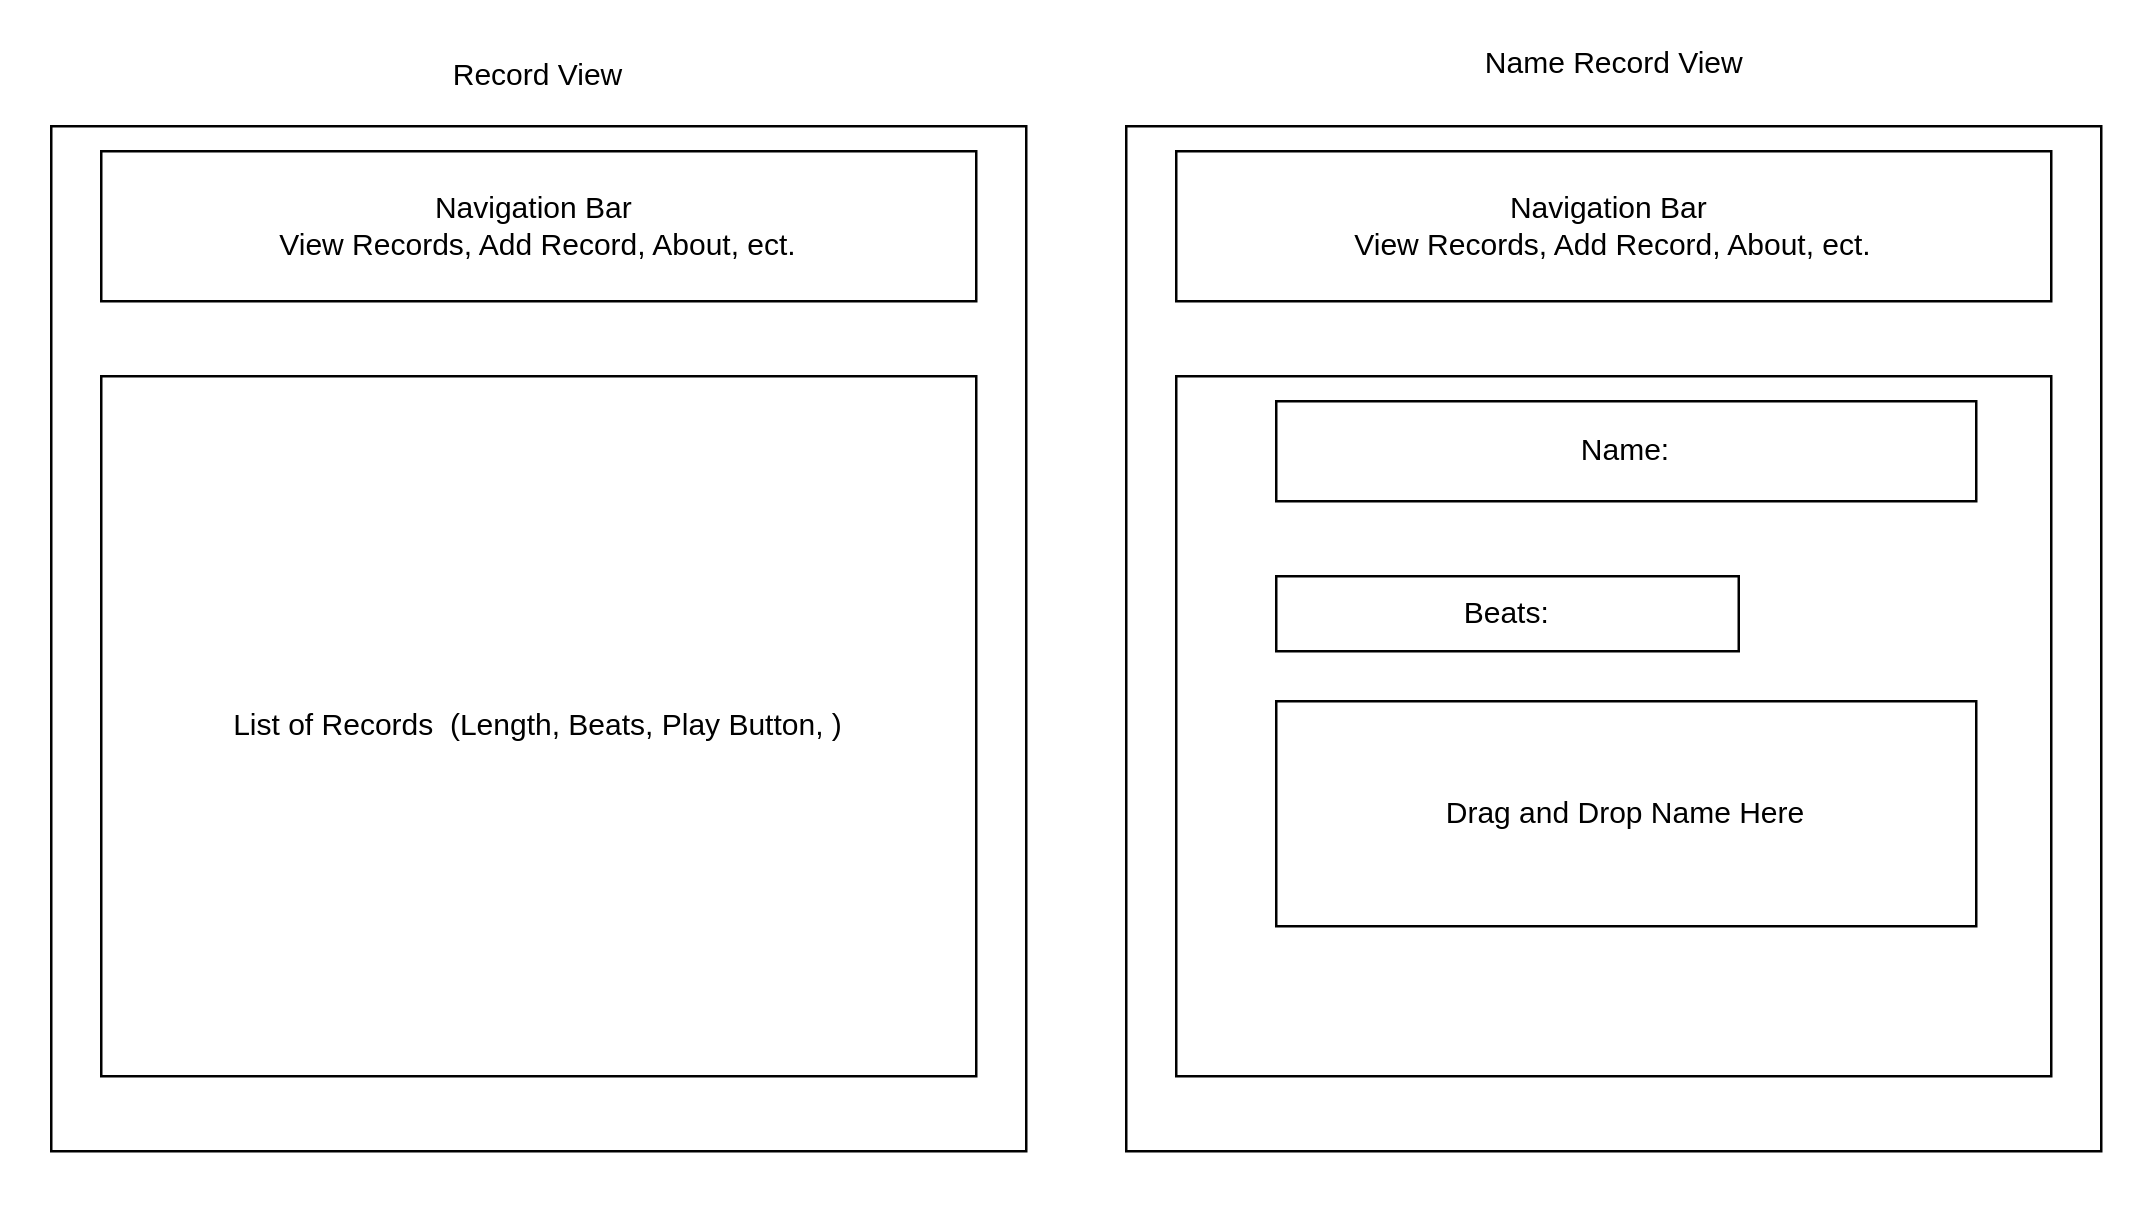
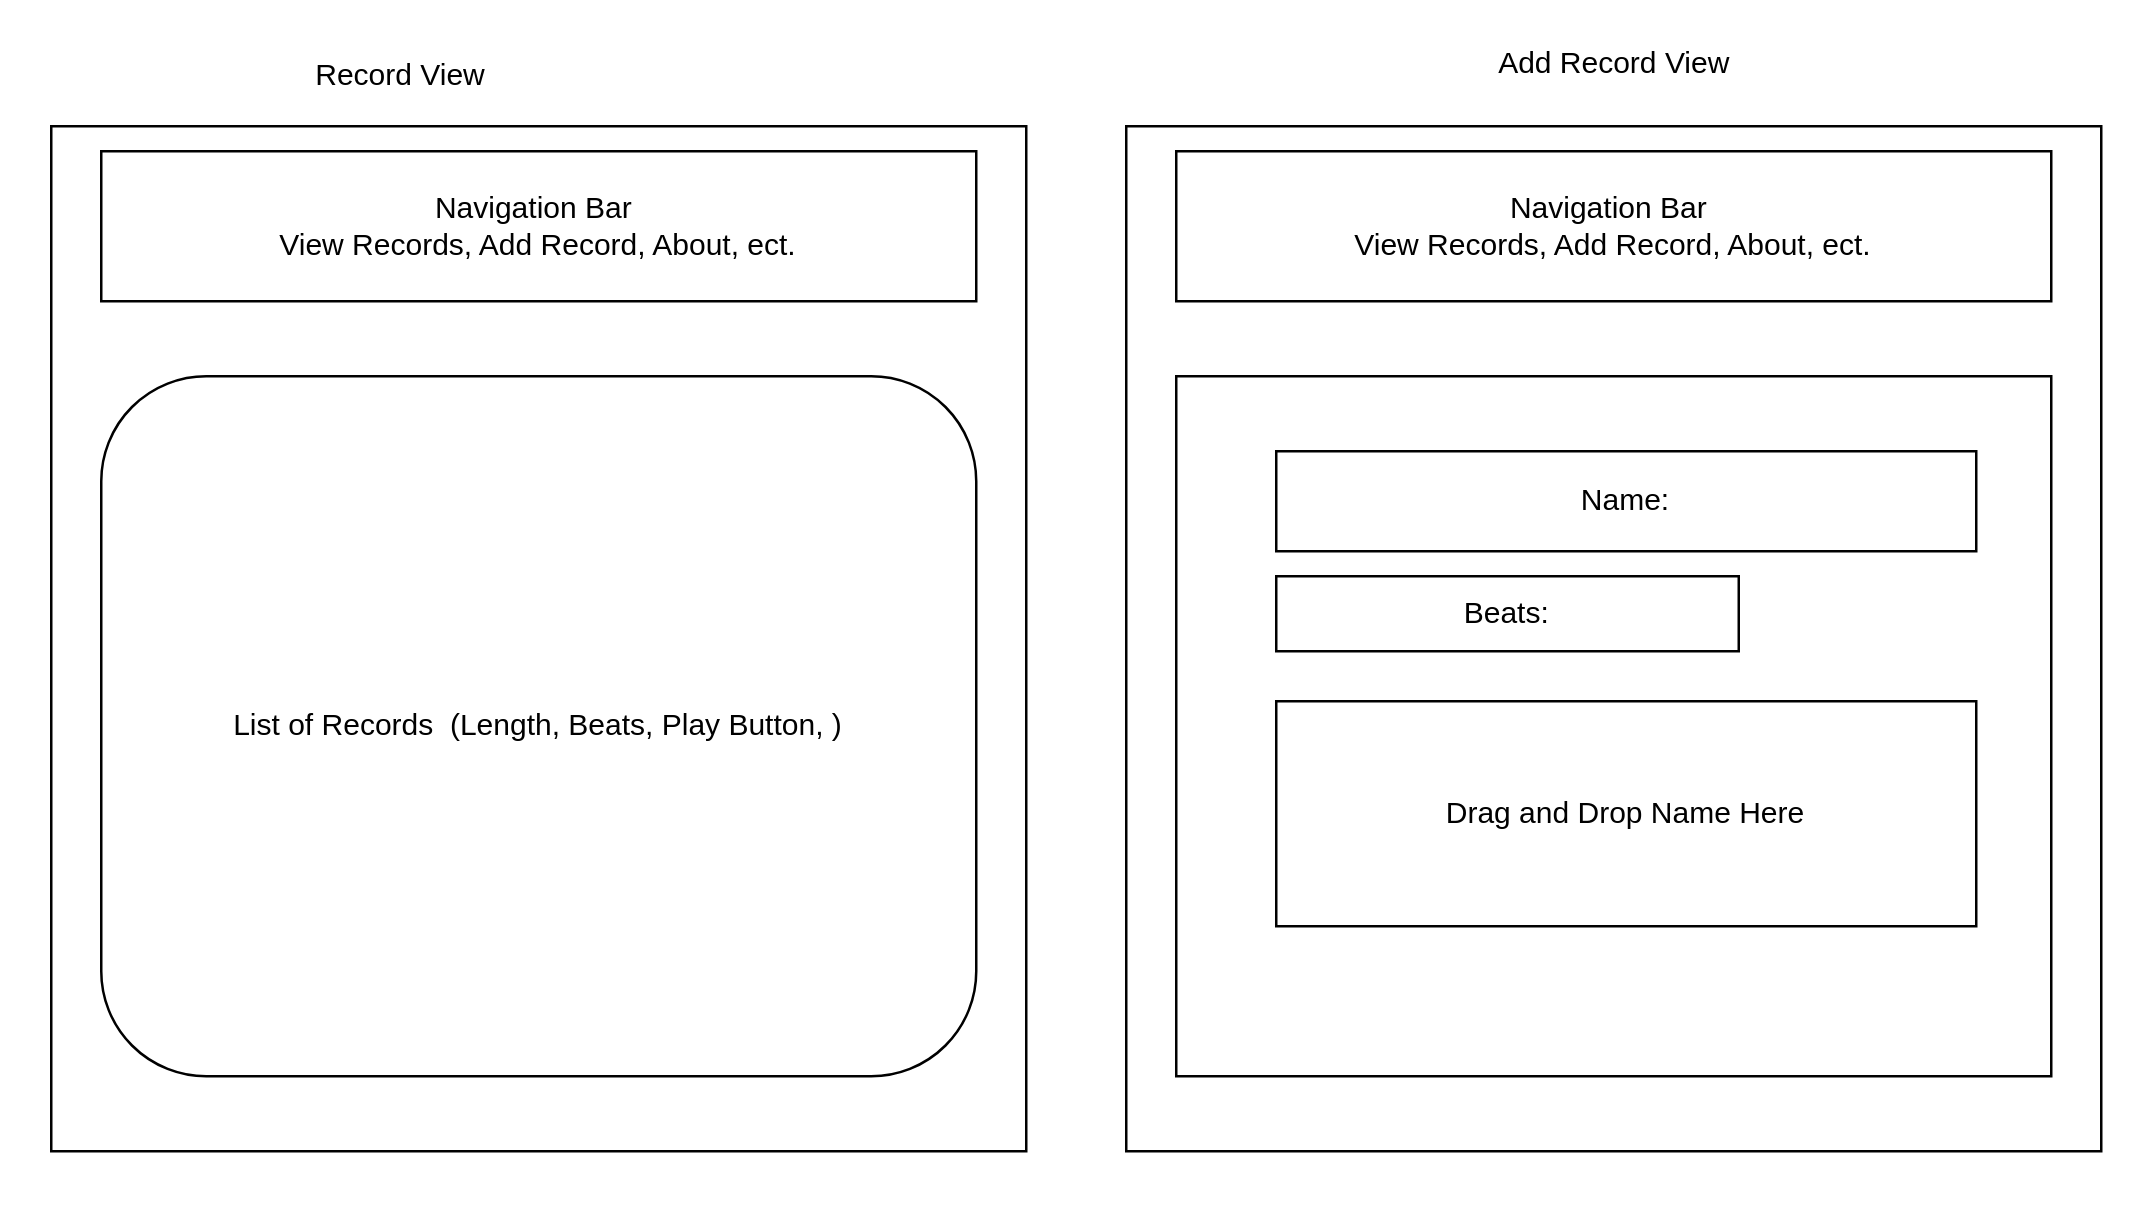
node "Name Record View": label "Name Record View" -> "Add Record View"
node "Record View": moved (539, 76) -> (401, 76)
node "Name:": moved (1626, 451) -> (1626, 501)
node "List of Records (Length, Beats, Play Button, )": shape rectangle -> rounded rectangle
